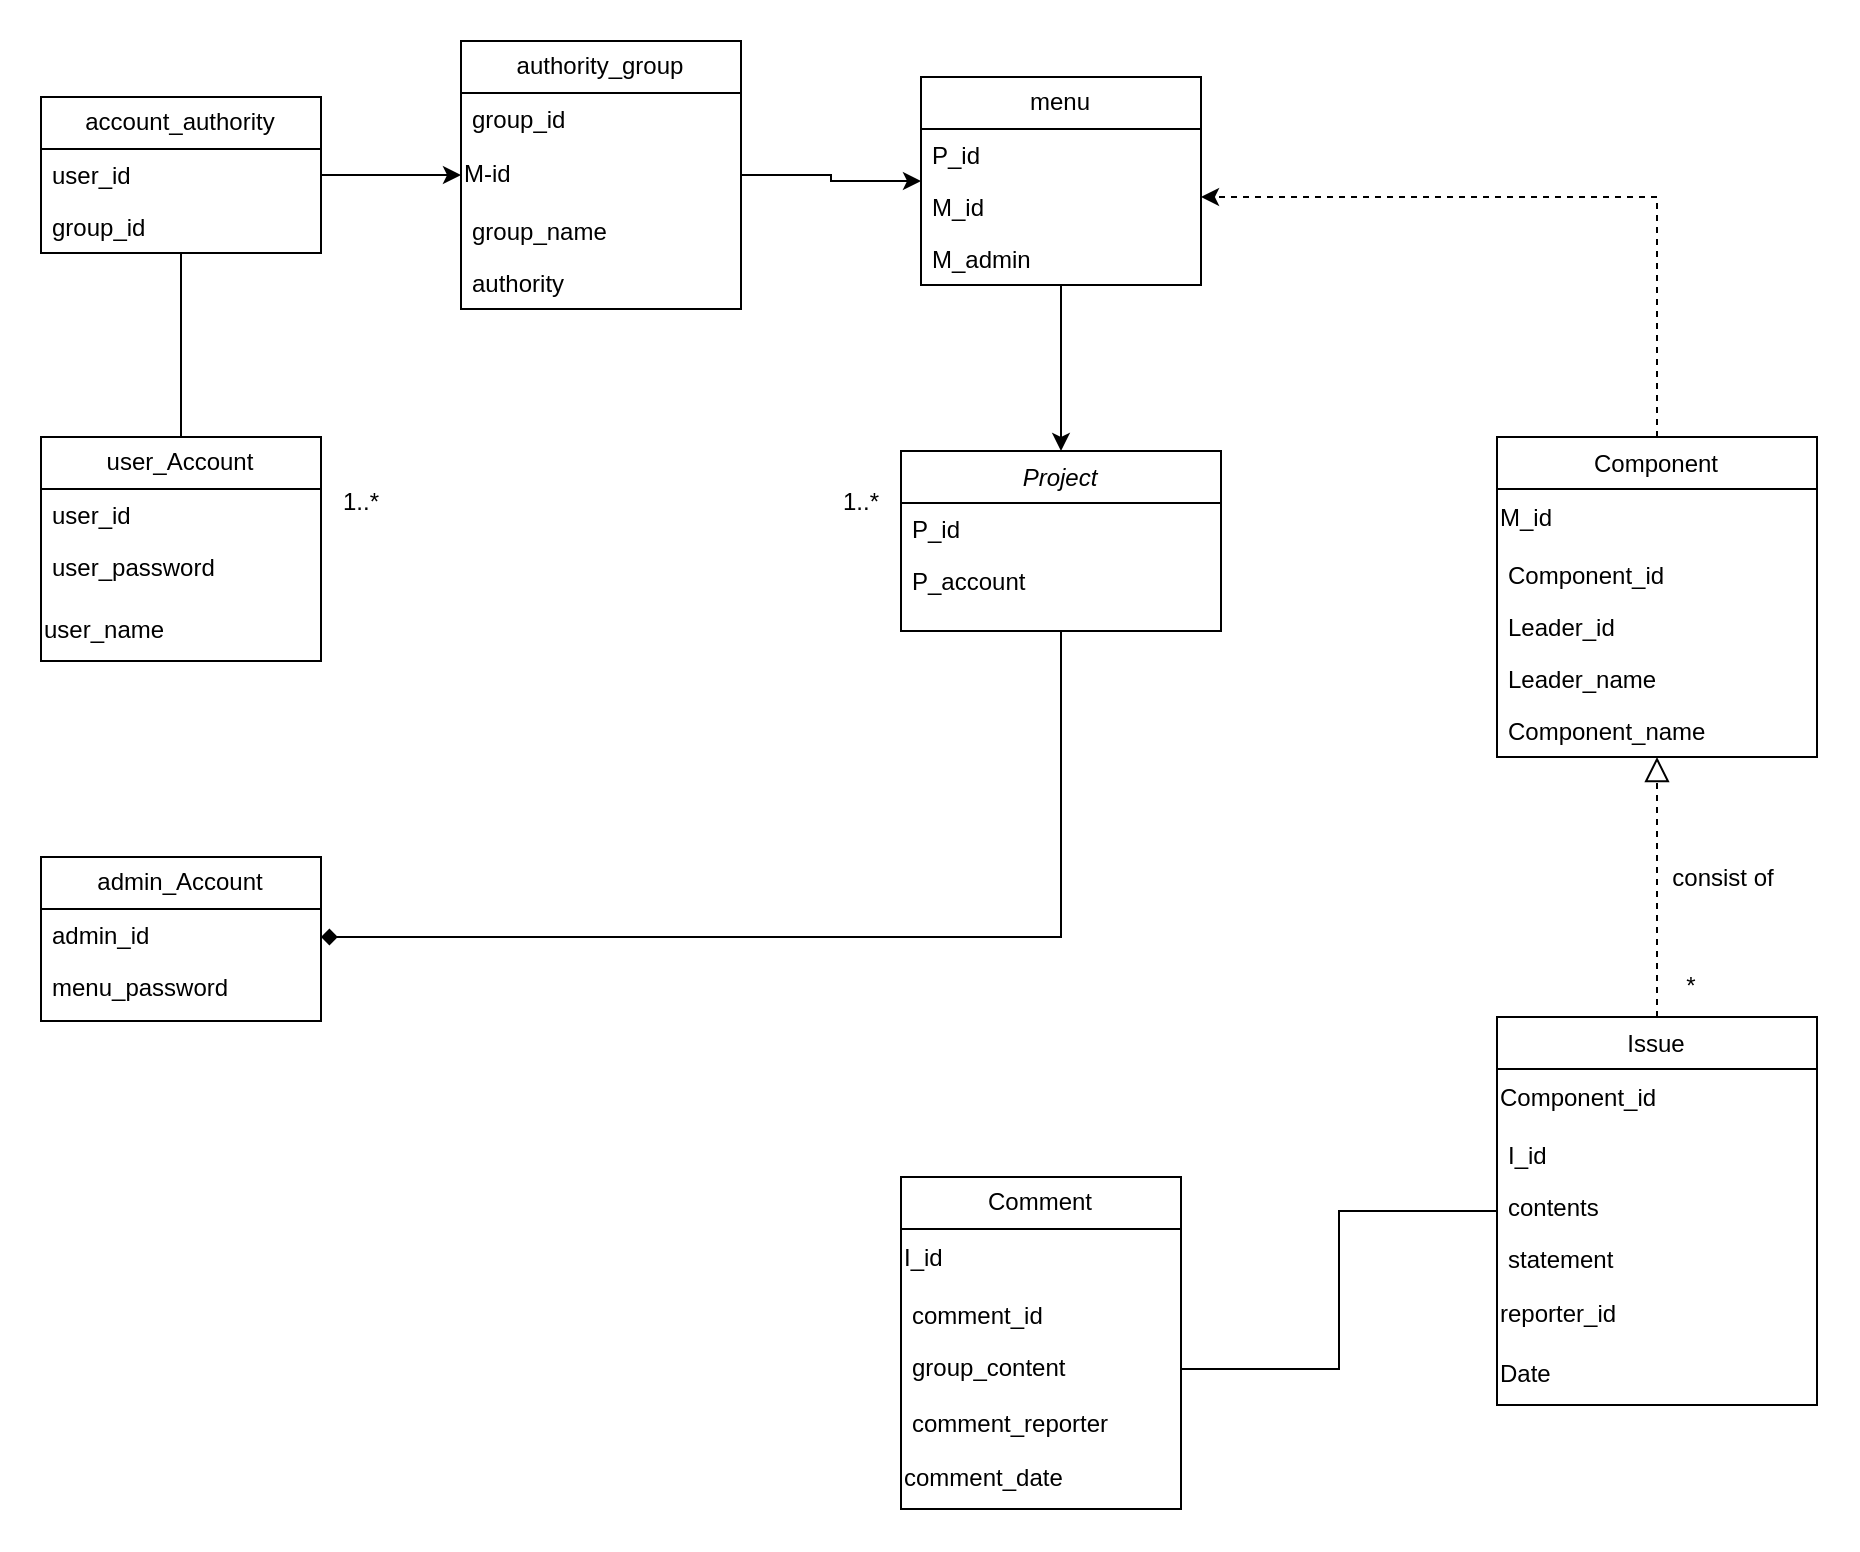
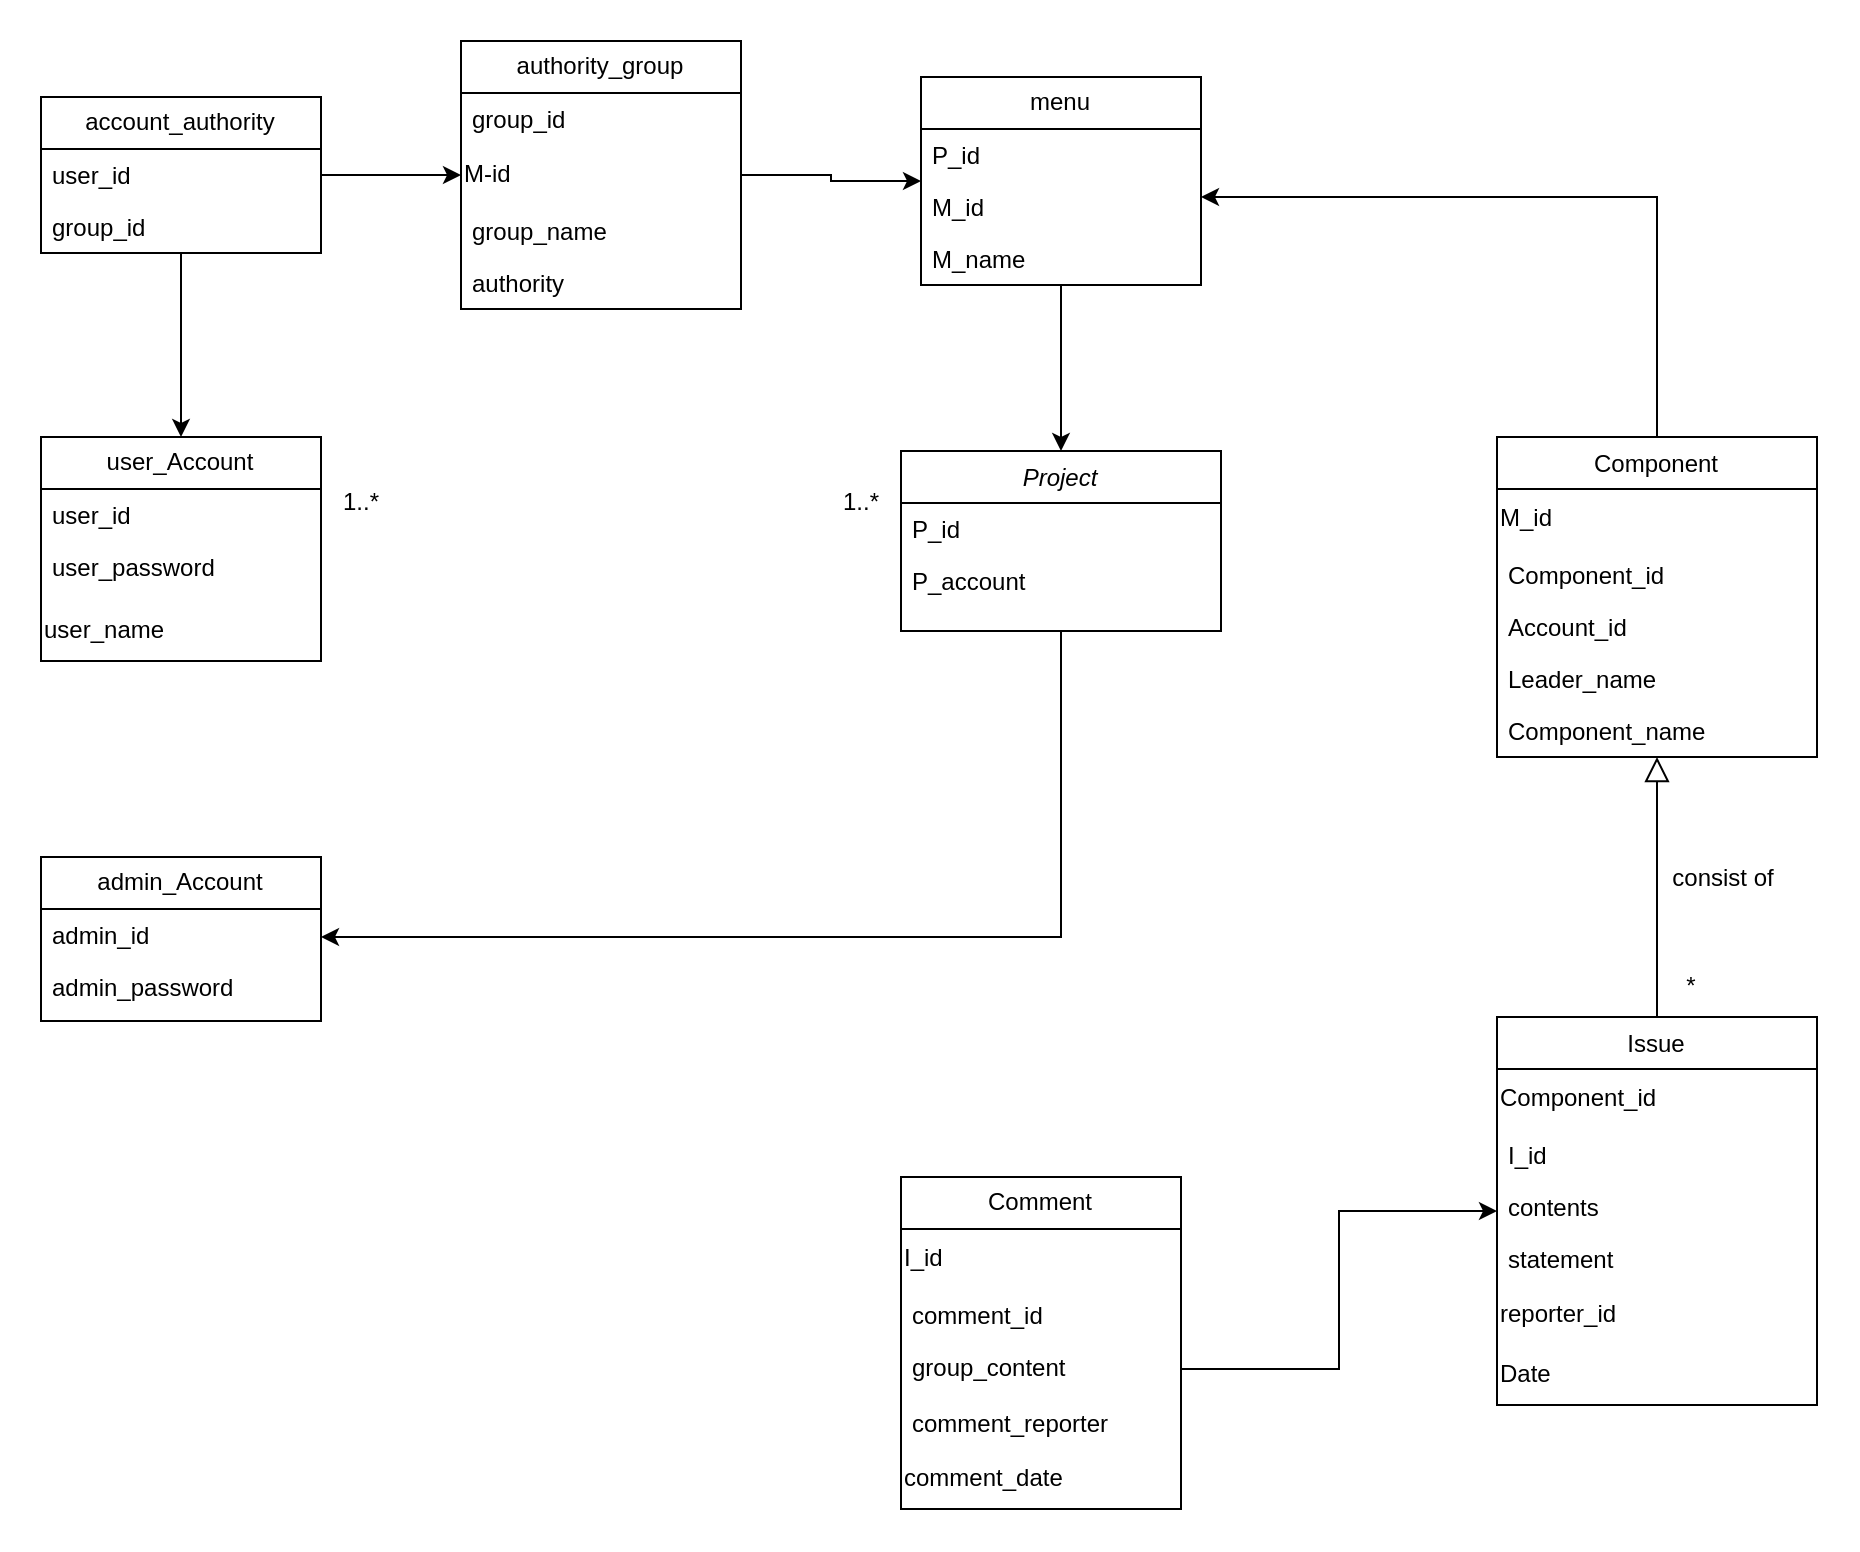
edge "Component" -> "menu": style dashed -> solid
node "M_admin": label "M_admin" -> "M_name"
edge "account_authority" -- "user_Account": arrowhead none -> classic
node "Leader_id": label "Leader_id" -> "Account_id"
edge "Issue" -> "Component": style dashed -> solid
edge "Project" -> "admin_Account": arrowhead diamond -> classic
node "menu_password": label "menu_password" -> "admin_password"
edge "Issue" -- "group_content": arrowhead none -> classic
